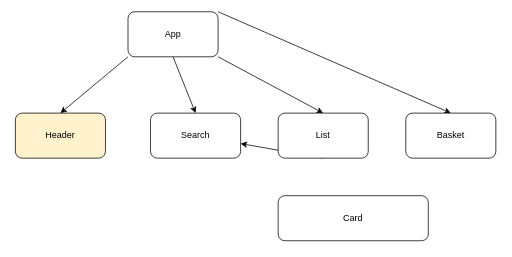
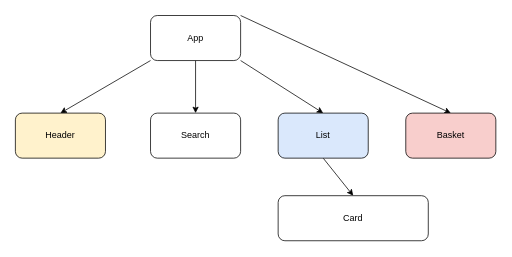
node "App": moved (173, 34) -> (195, 38)
node "List": fillcolor #ffffff -> #dae8fc
node "Basket": fillcolor #ffffff -> #f8cecc
edge "List" -> "Search": now "List" -> "Card"
